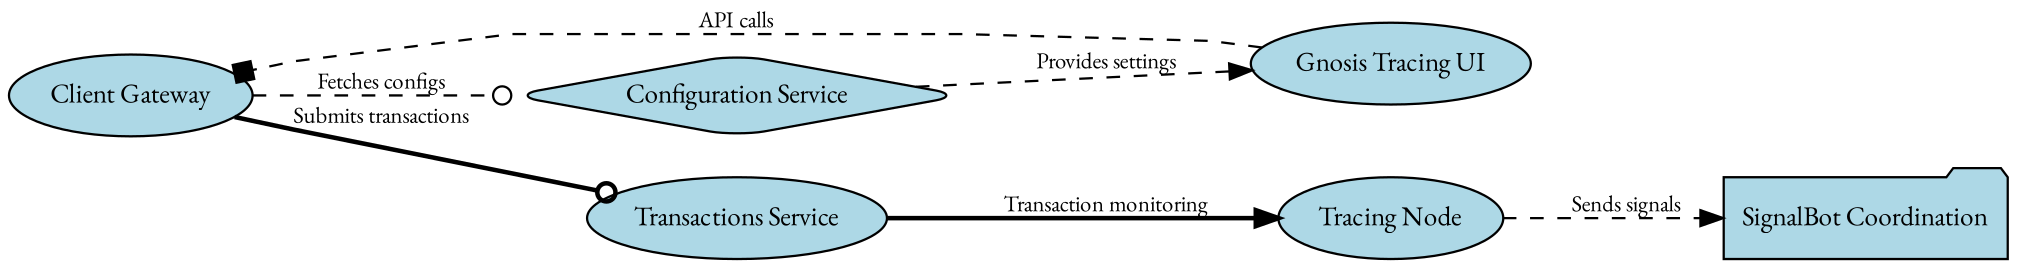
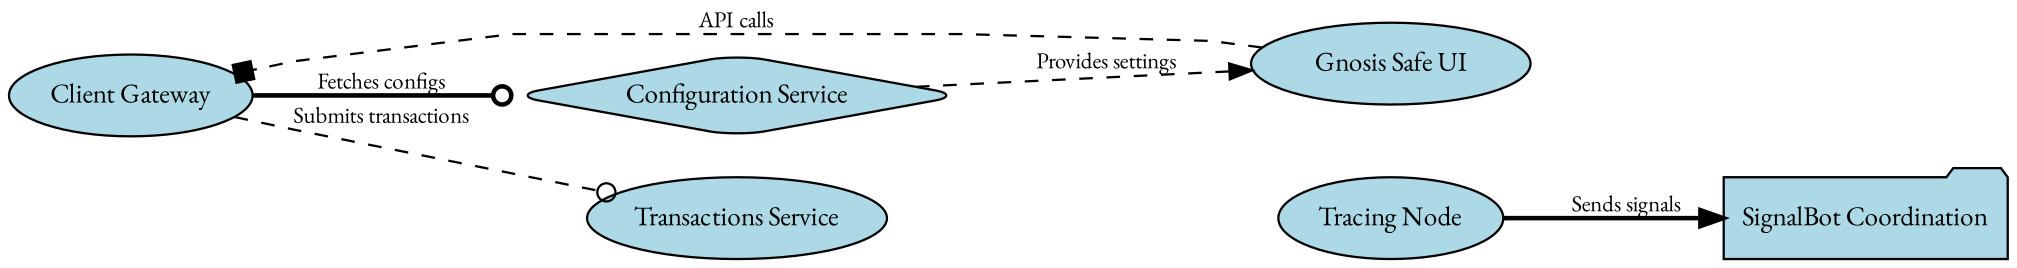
node "Gnosis Tracing UI": label "Gnosis Tracing UI" -> "Gnosis Safe UI"
edge "Client Gateway" -> "Configuration Service": style dashed -> bold
edge "Client Gateway" -> "Transactions Service": style bold -> dashed
edge "Transactions Service" -> "Tracing Node": removed, label "Transaction monitoring"
edge "Tracing Node" -> "SignalBot Coordination": style dashed -> bold
